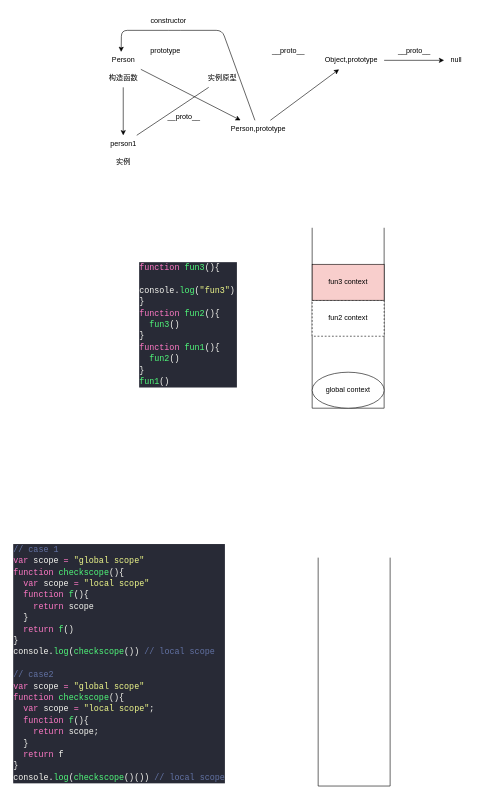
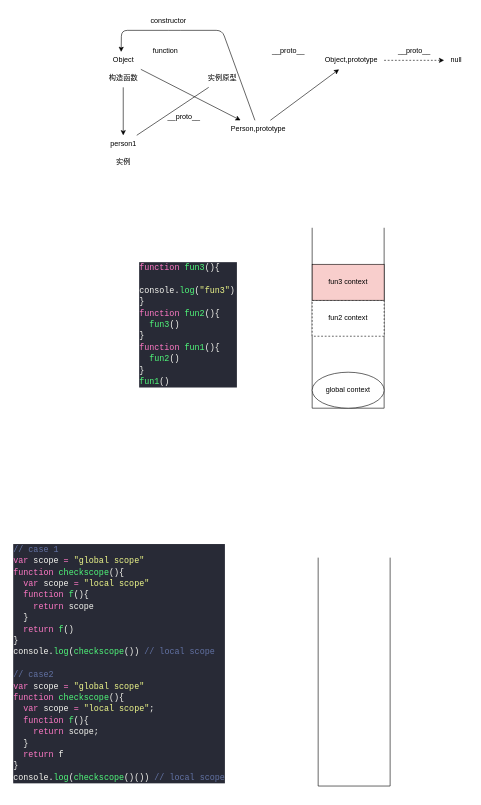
node "prototype": label "prototype" -> "function"
node "Person": label "Person" -> "Object"
edge "Object,prototype" -> "null": style solid -> dashed
